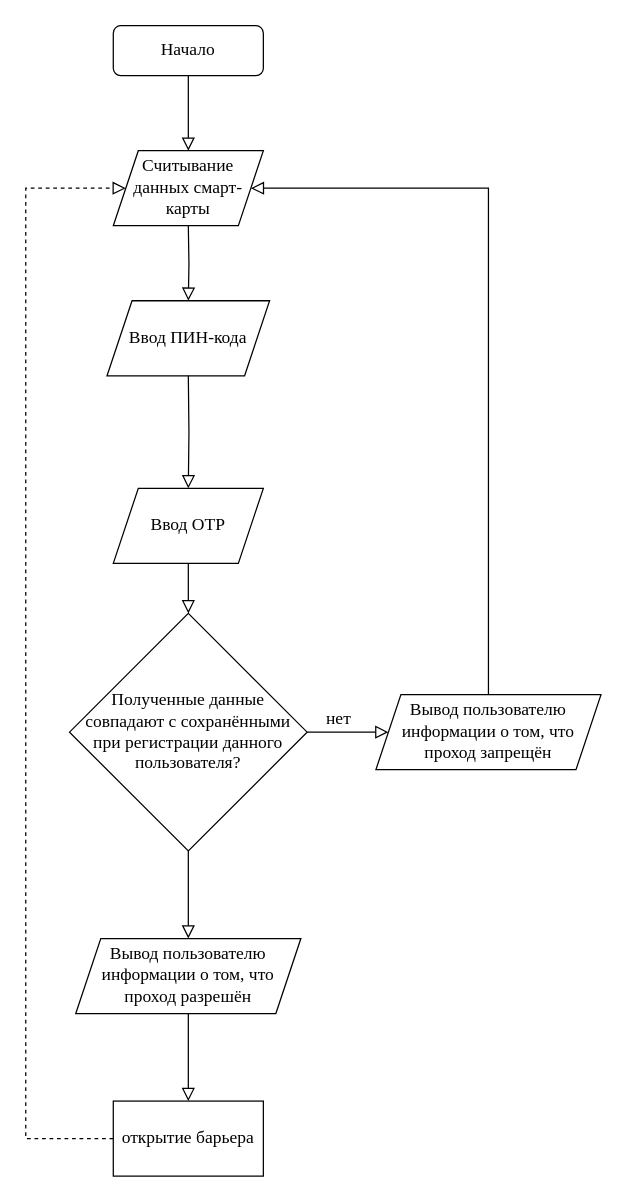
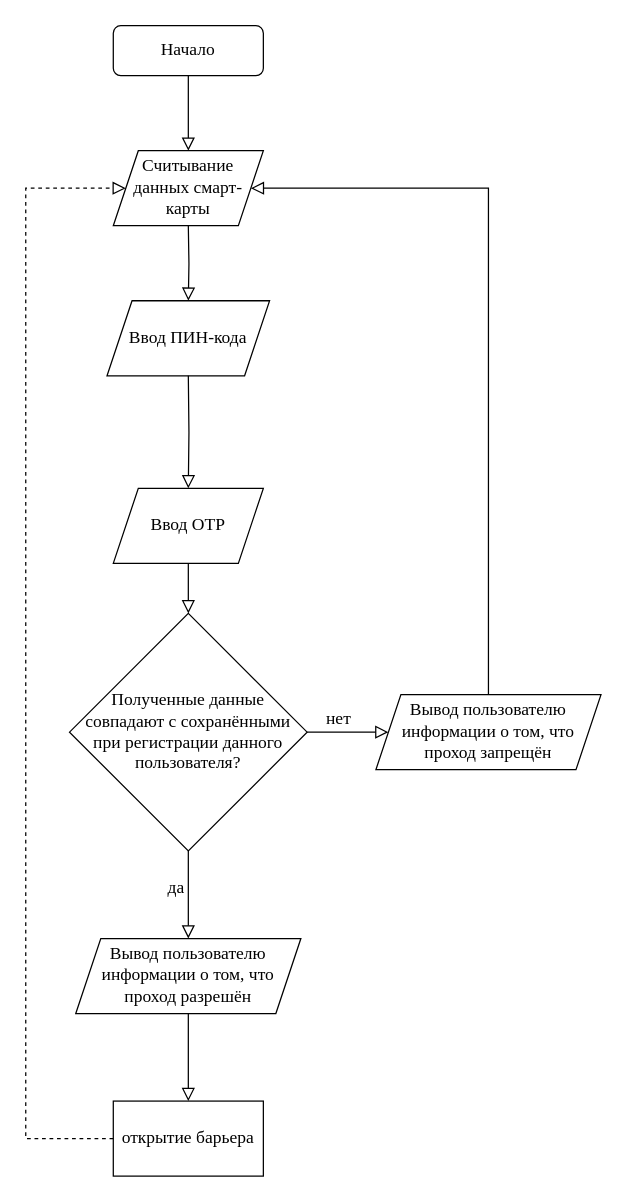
node "да": added
